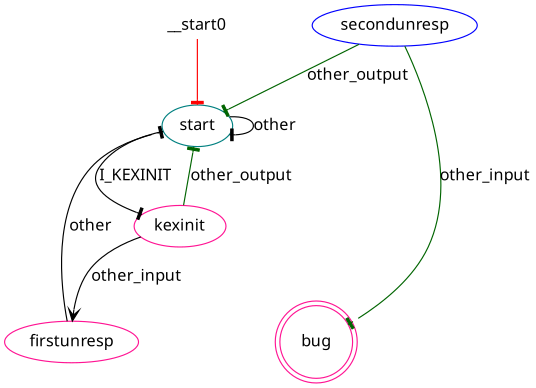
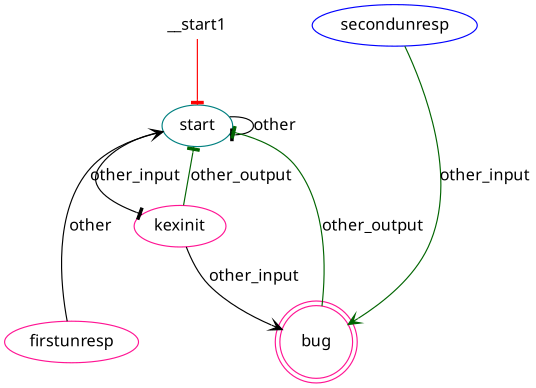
node "__start0": label "__start0" -> "__start1"
edge "secondunresp" -> "start": now "bug" -> "start"
edge "start" -> "kexinit": label "I_KEXINIT" -> "other_input"
edge "secondunresp" -> "bug": arrowhead tee -> vee
edge "firstunresp" -> "start": arrowhead tee -> vee
edge "kexinit" -> "firstunresp": now "kexinit" -> "bug"
